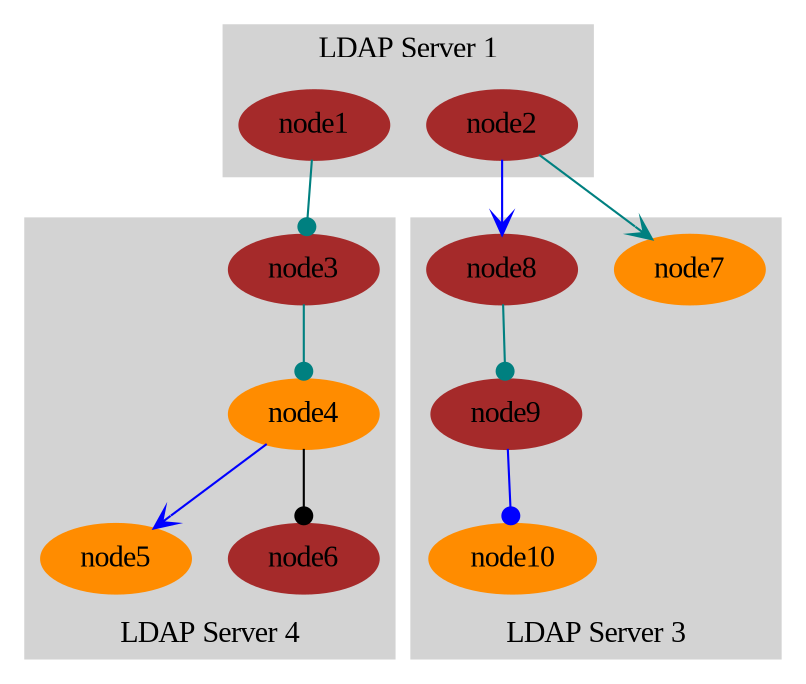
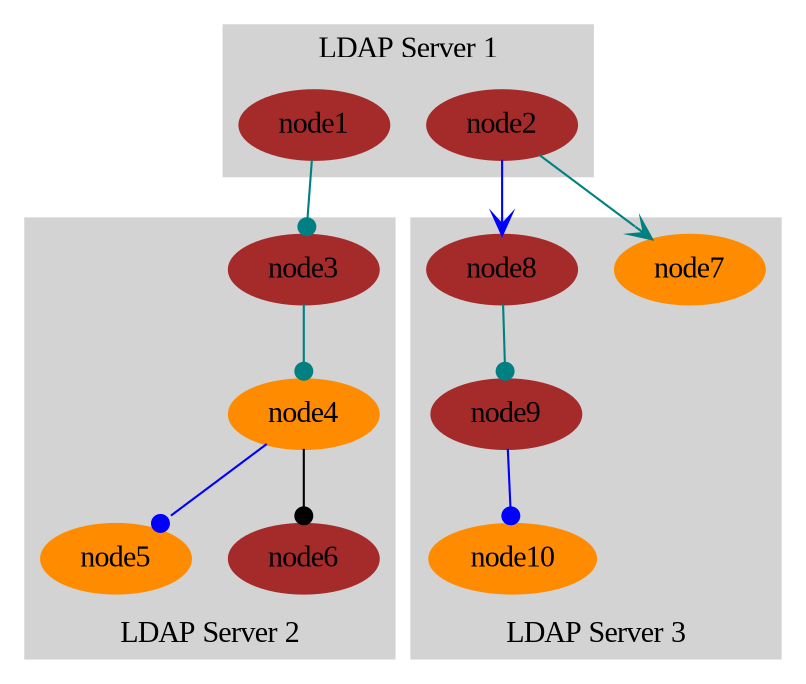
edge "node4" -> "node5": arrowhead vee -> dot
cluster "LDAP Server 4": label "LDAP Server 4" -> "LDAP Server 2"
